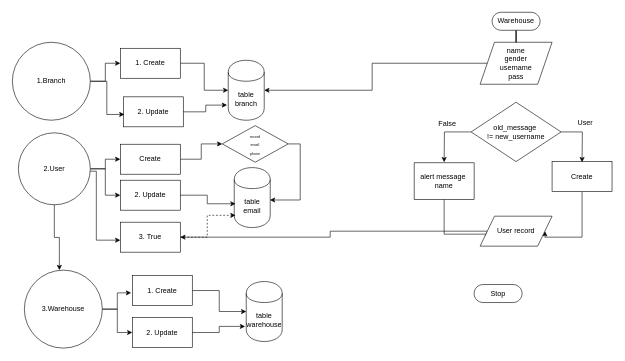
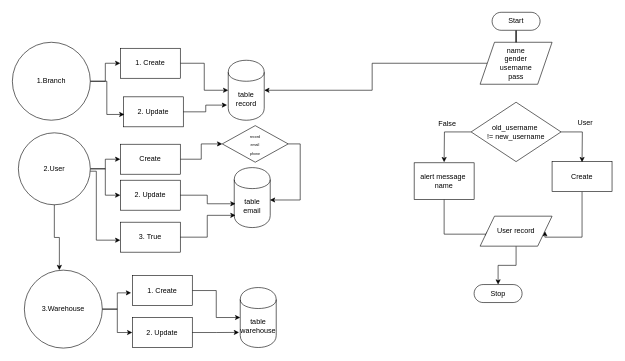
node "Warehouse": label "Warehouse" -> "Start"
node "table branch": label "table branch" -> "table record"
node "old_message != new_username": label "old_message != new_username" -> "old_username != new_username"
edge "3. True" -> "table email": style dashed -> solid
edge "User record" -> "3. True": now "User record" -> "Stop"
node "table warehouse": moved (264, 312) -> (258, 318)
